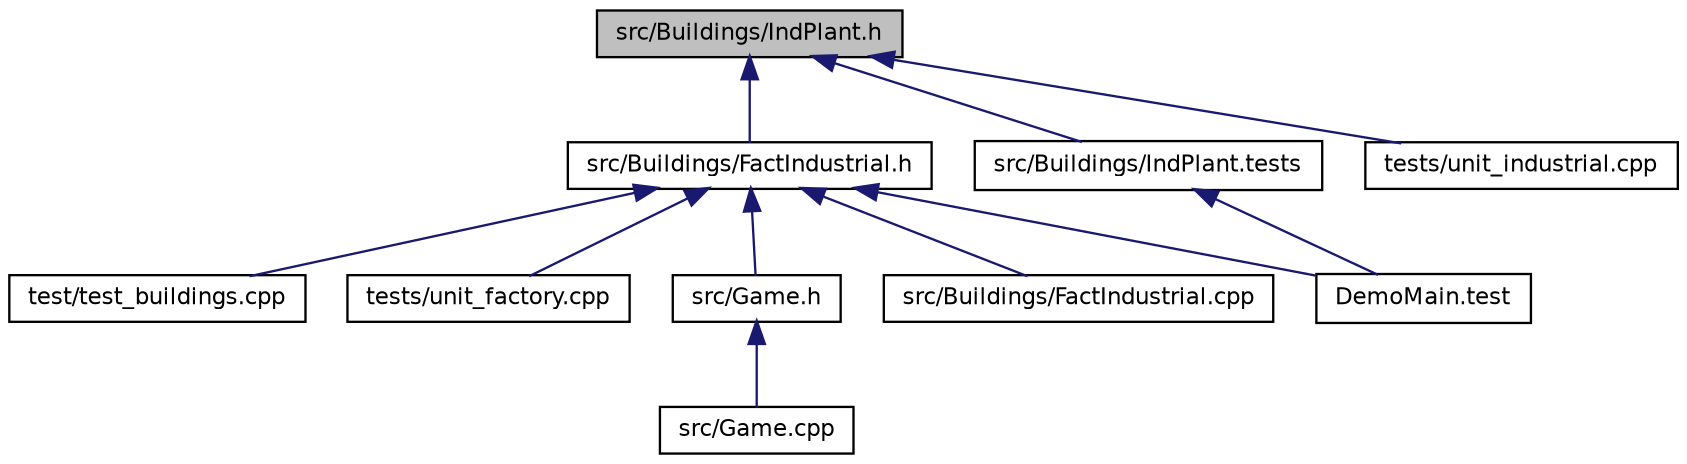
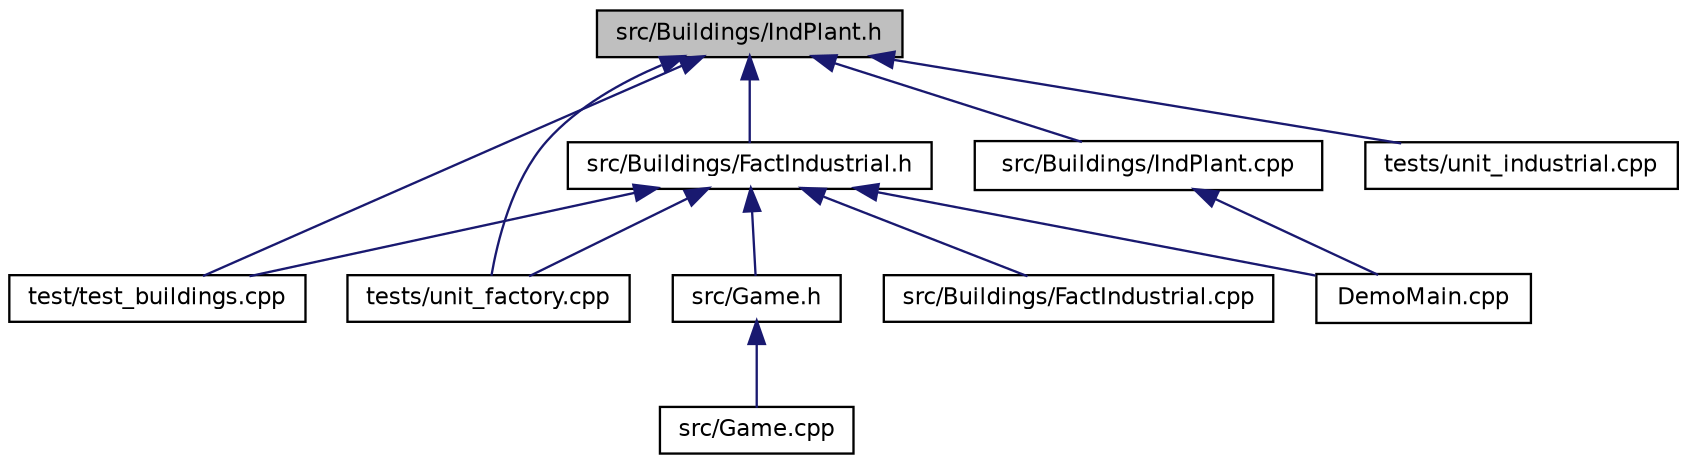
edge "tests/unit_factory.cpp" -> "src/Buildings/IndPlant.h": added
node "src/Buildings/IndPlant.tests": label "src/Buildings/IndPlant.tests" -> "src/Buildings/IndPlant.cpp"
edge "test/test_buildings.cpp" -> "src/Buildings/IndPlant.h": added
node "DemoMain.test": label "DemoMain.test" -> "DemoMain.cpp"
